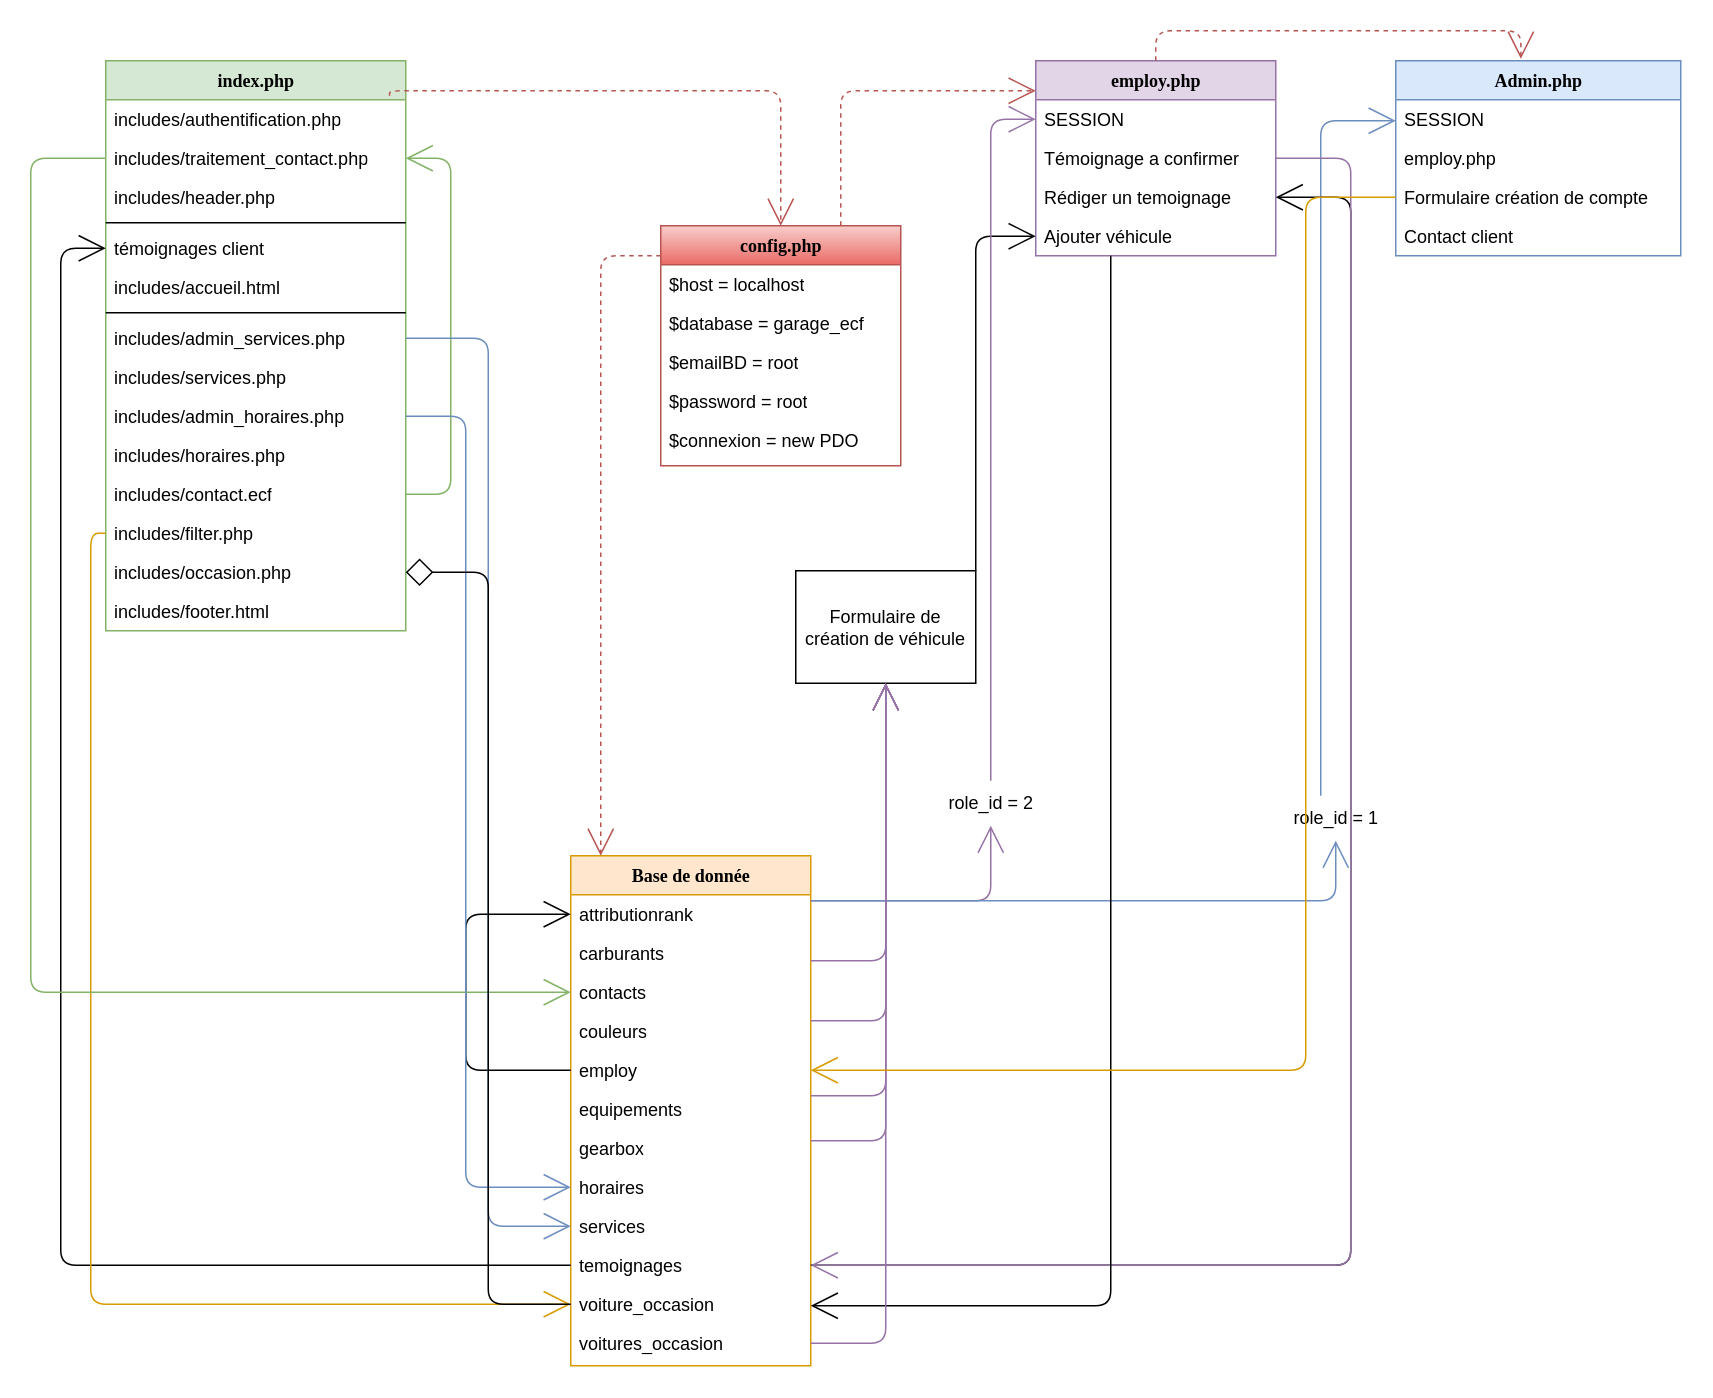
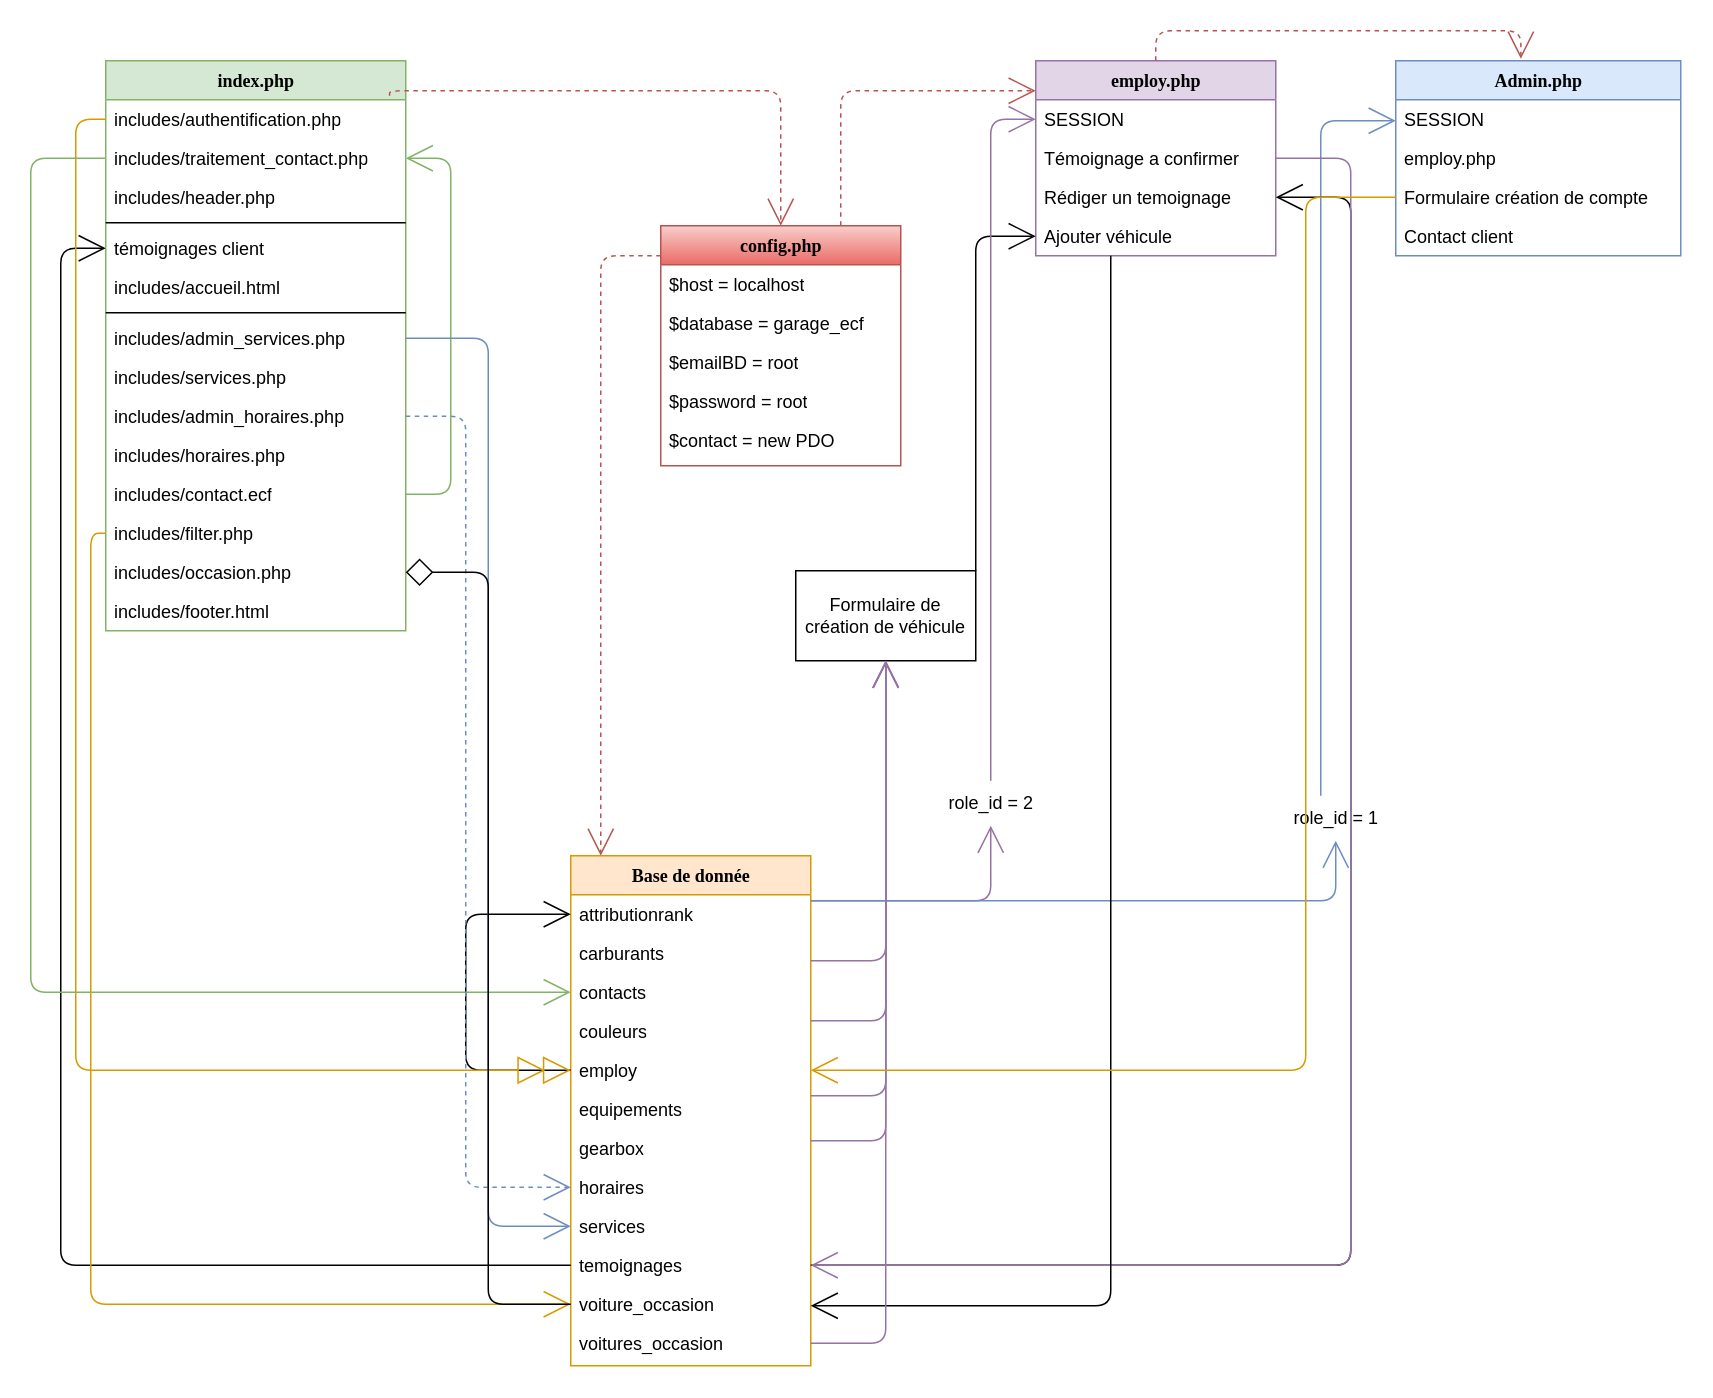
node "$connexion = new PDO": label "$connexion = new PDO" -> "$contact = new PDO"
node "Formulaire de création de véhicule": size 180x113 -> 180x90
edge "includes/admin_horaires.php" -> "horaires": style solid -> dashed
edge "includes/authentification.php" -> "employ": added
